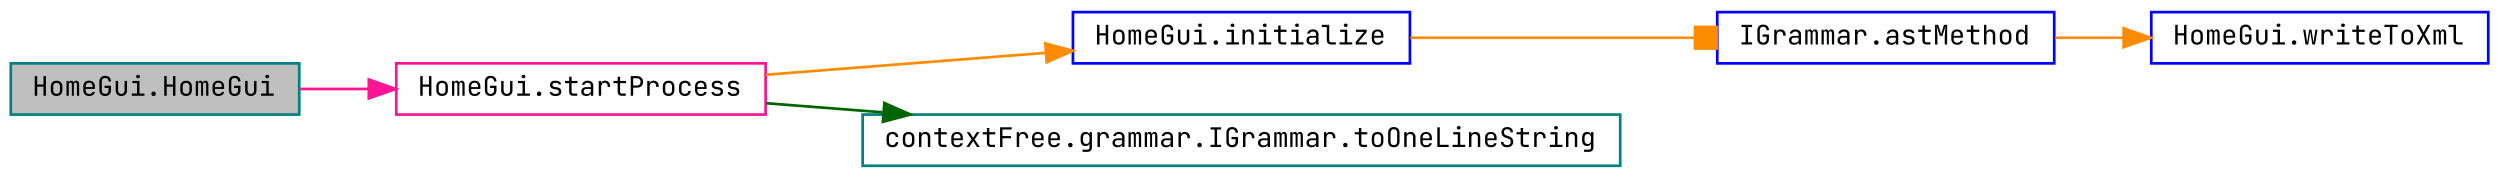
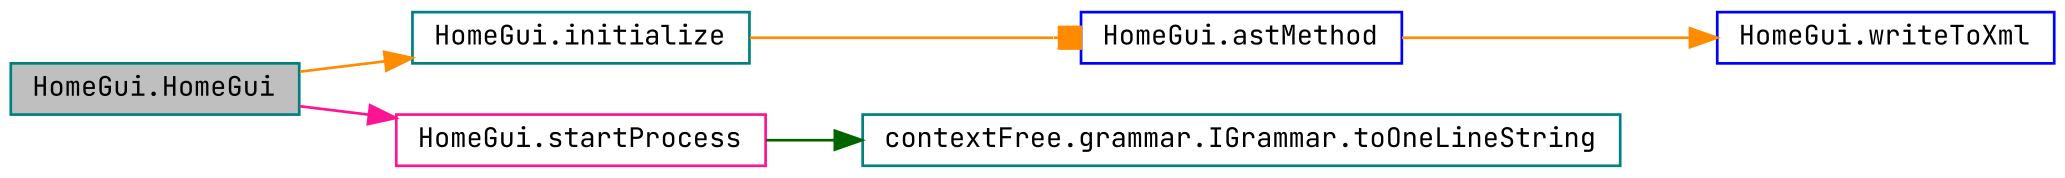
node "HomeGui.initialize": color blue -> teal
node "IGrammar.astMethod": label "IGrammar.astMethod" -> "HomeGui.astMethod"
edge "HomeGui.startProcess" -> "HomeGui.initialize": now "HomeGui.HomeGui" -> "HomeGui.initialize"
